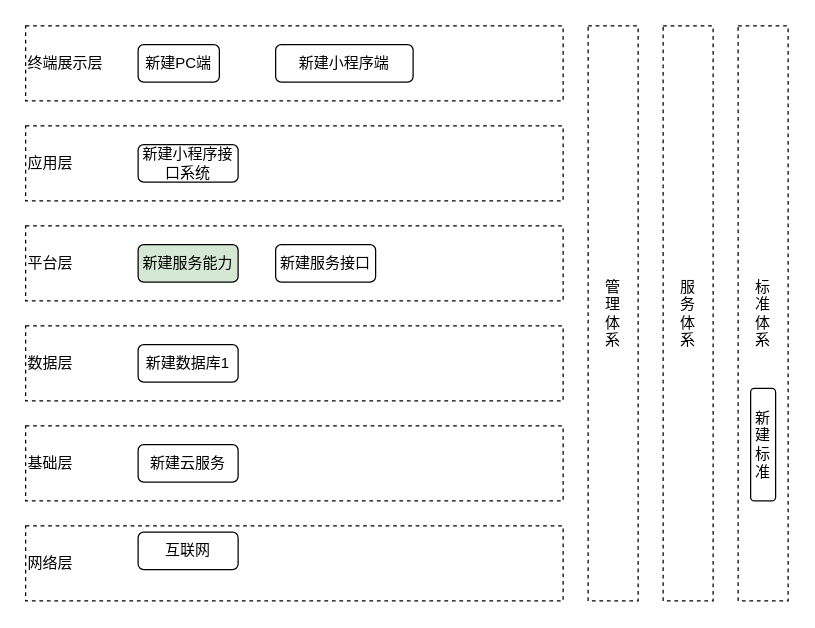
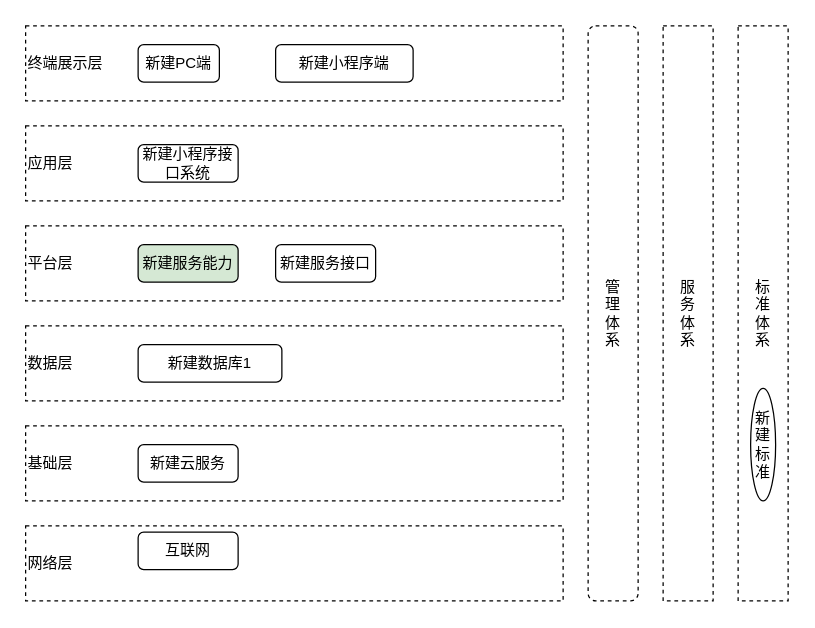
node "管 理 体 系": shape rectangle -> rounded rectangle
node "新建数据库1": size 100x38 -> 144x38
node "新建标准": shape rounded rectangle -> ellipse
